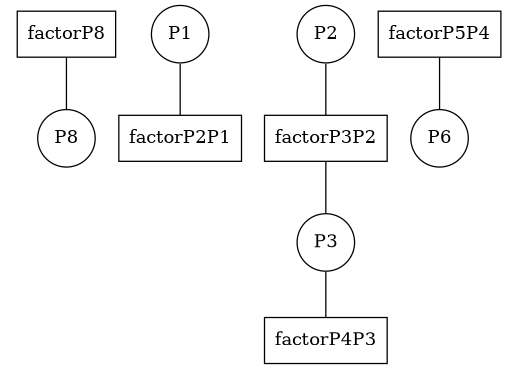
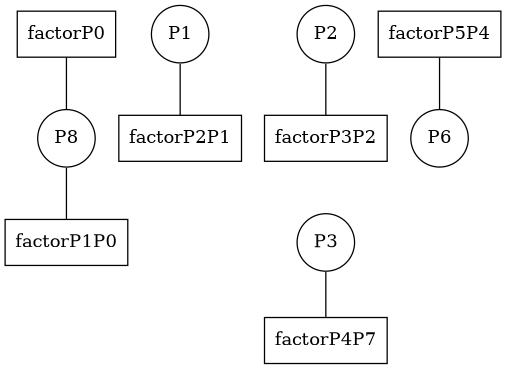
node "factorP8": label "factorP8" -> "factorP0"
edge "factorP3P2" -- "P3": removed
node "factorP1P0": added
node "factorP4P3": label "factorP4P3" -> "factorP4P7"
